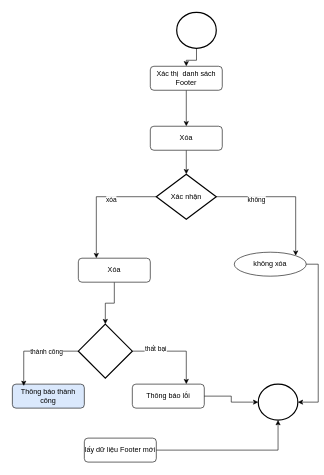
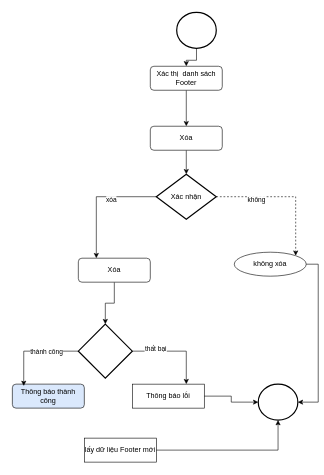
edge "Xác nhận" -> "không xóa": style solid -> dashed
node "Thông báo lỗi": shape rounded rectangle -> rectangle
node "lấy dữ liệu Footer mới": shape rounded rectangle -> rectangle
